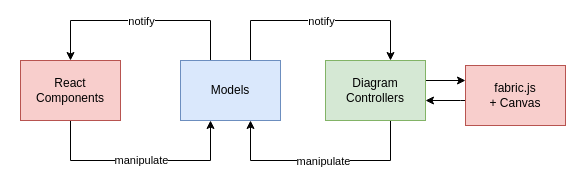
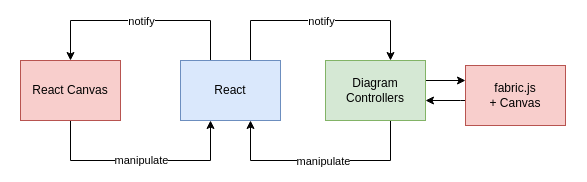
node "React Components": label "React Components" -> "React Canvas"
node "Models": label "Models" -> "React"
